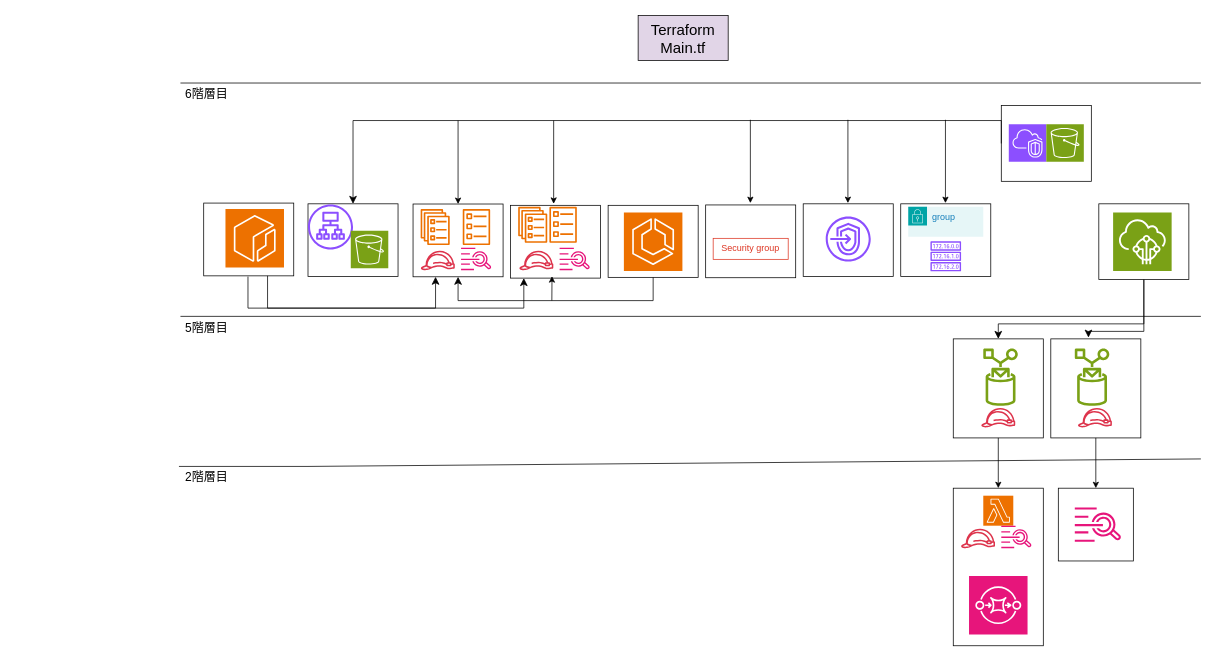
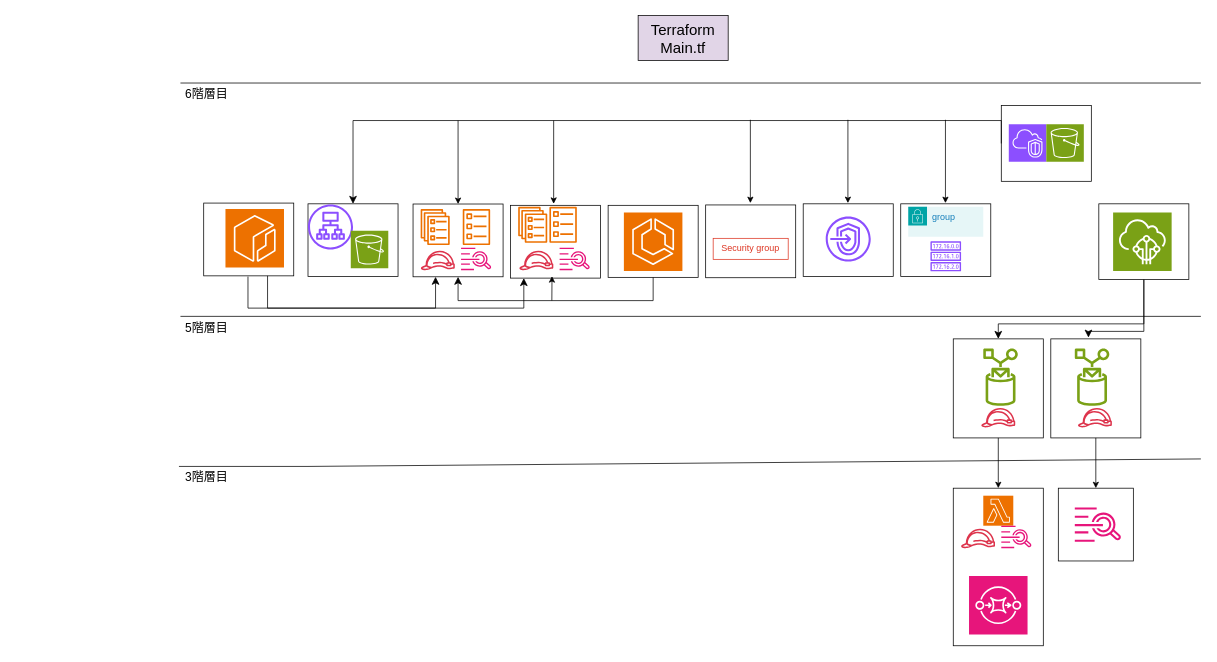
node "2階層目": label "2階層目" -> "3階層目"
